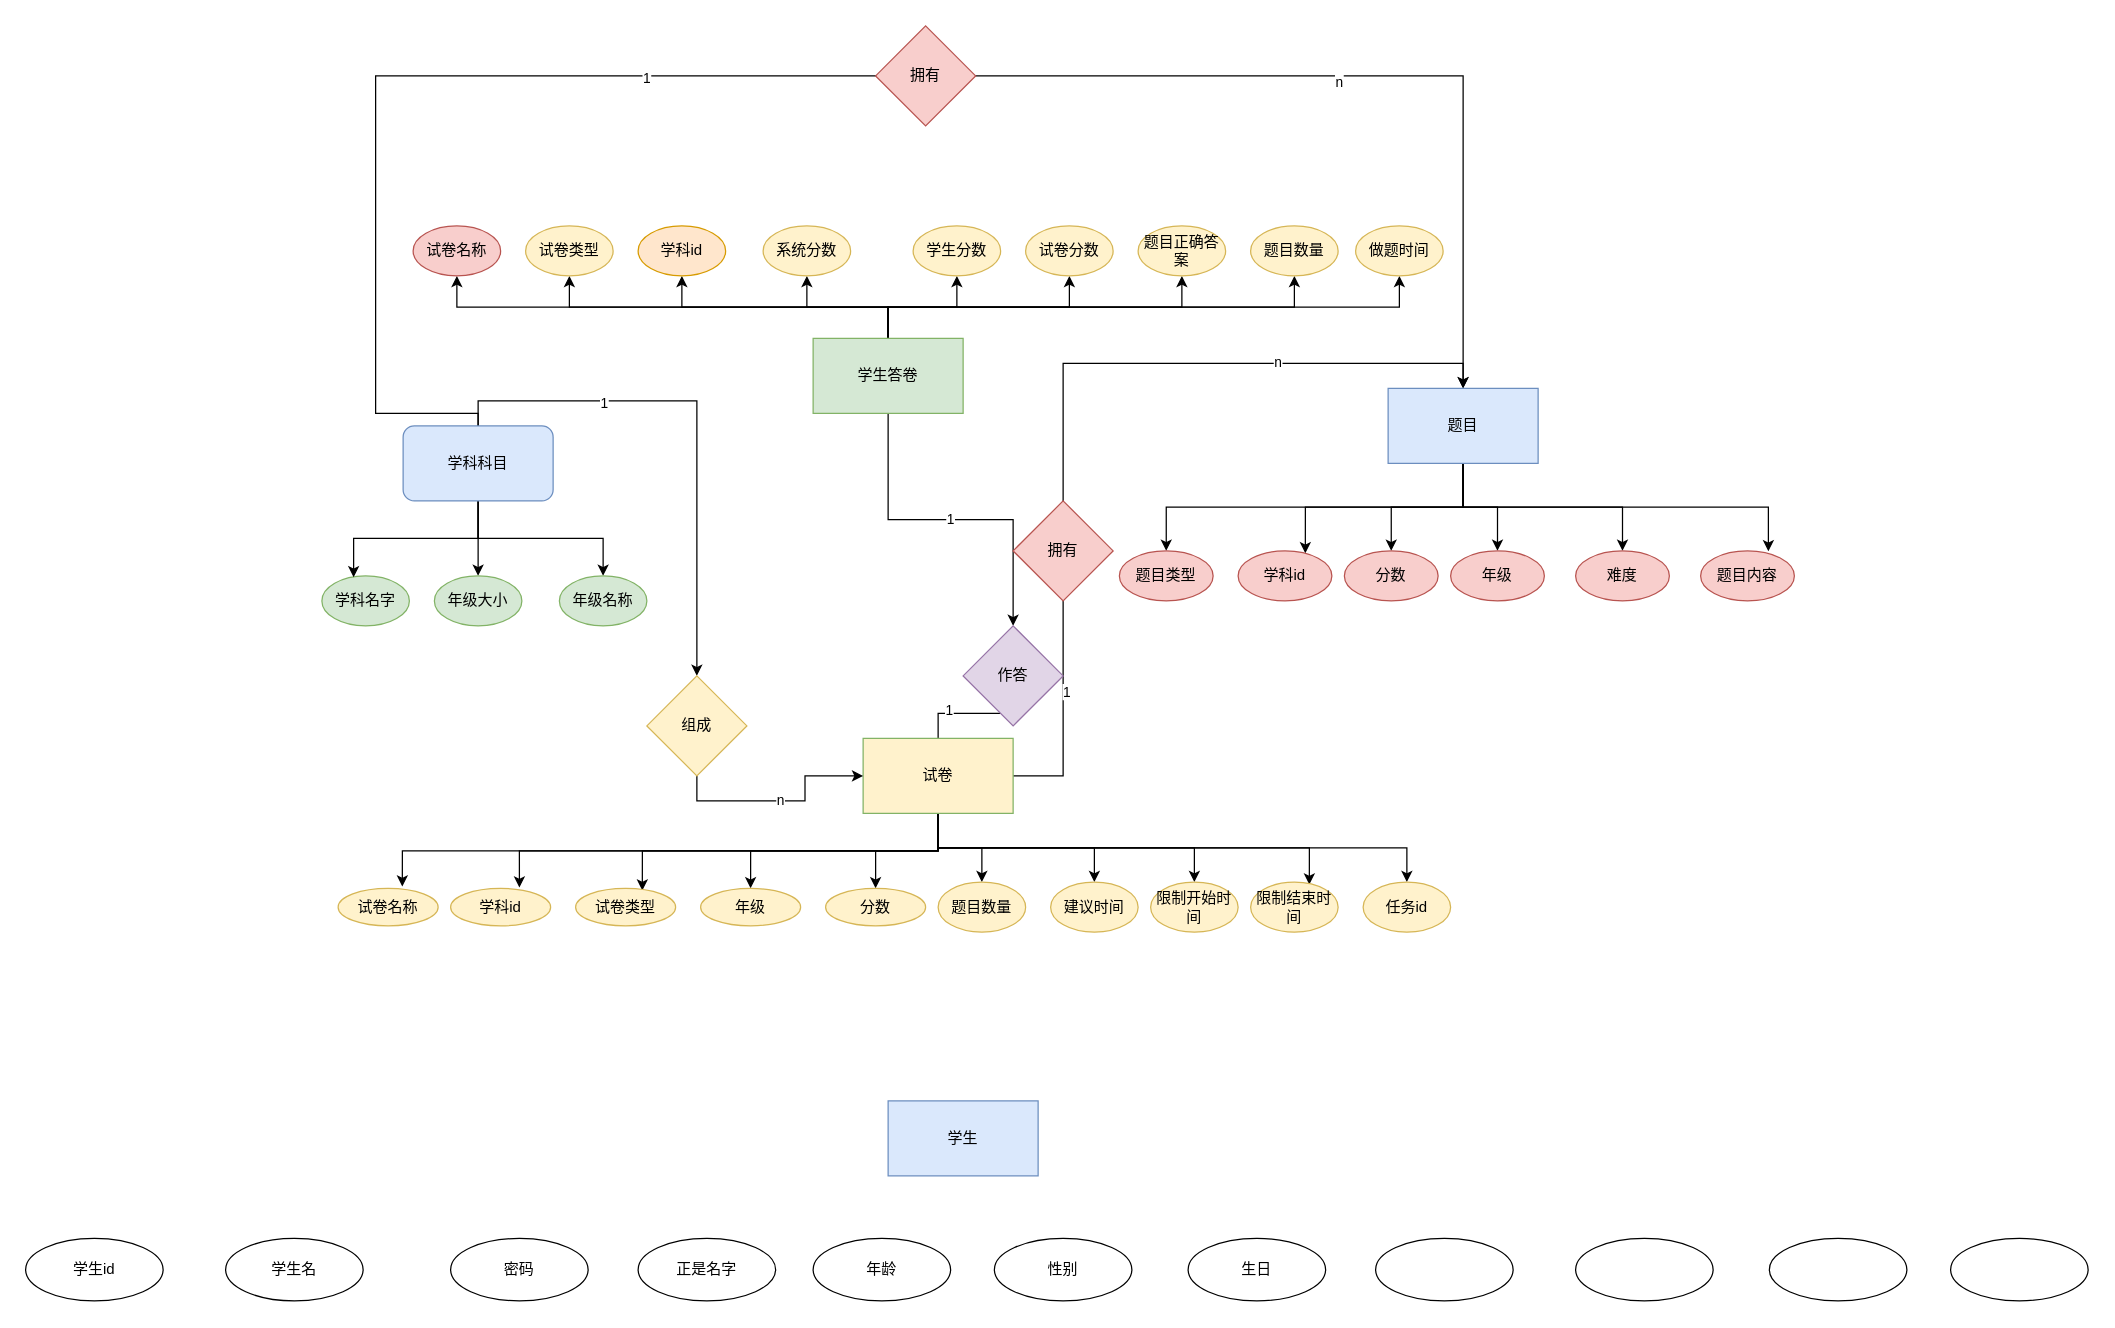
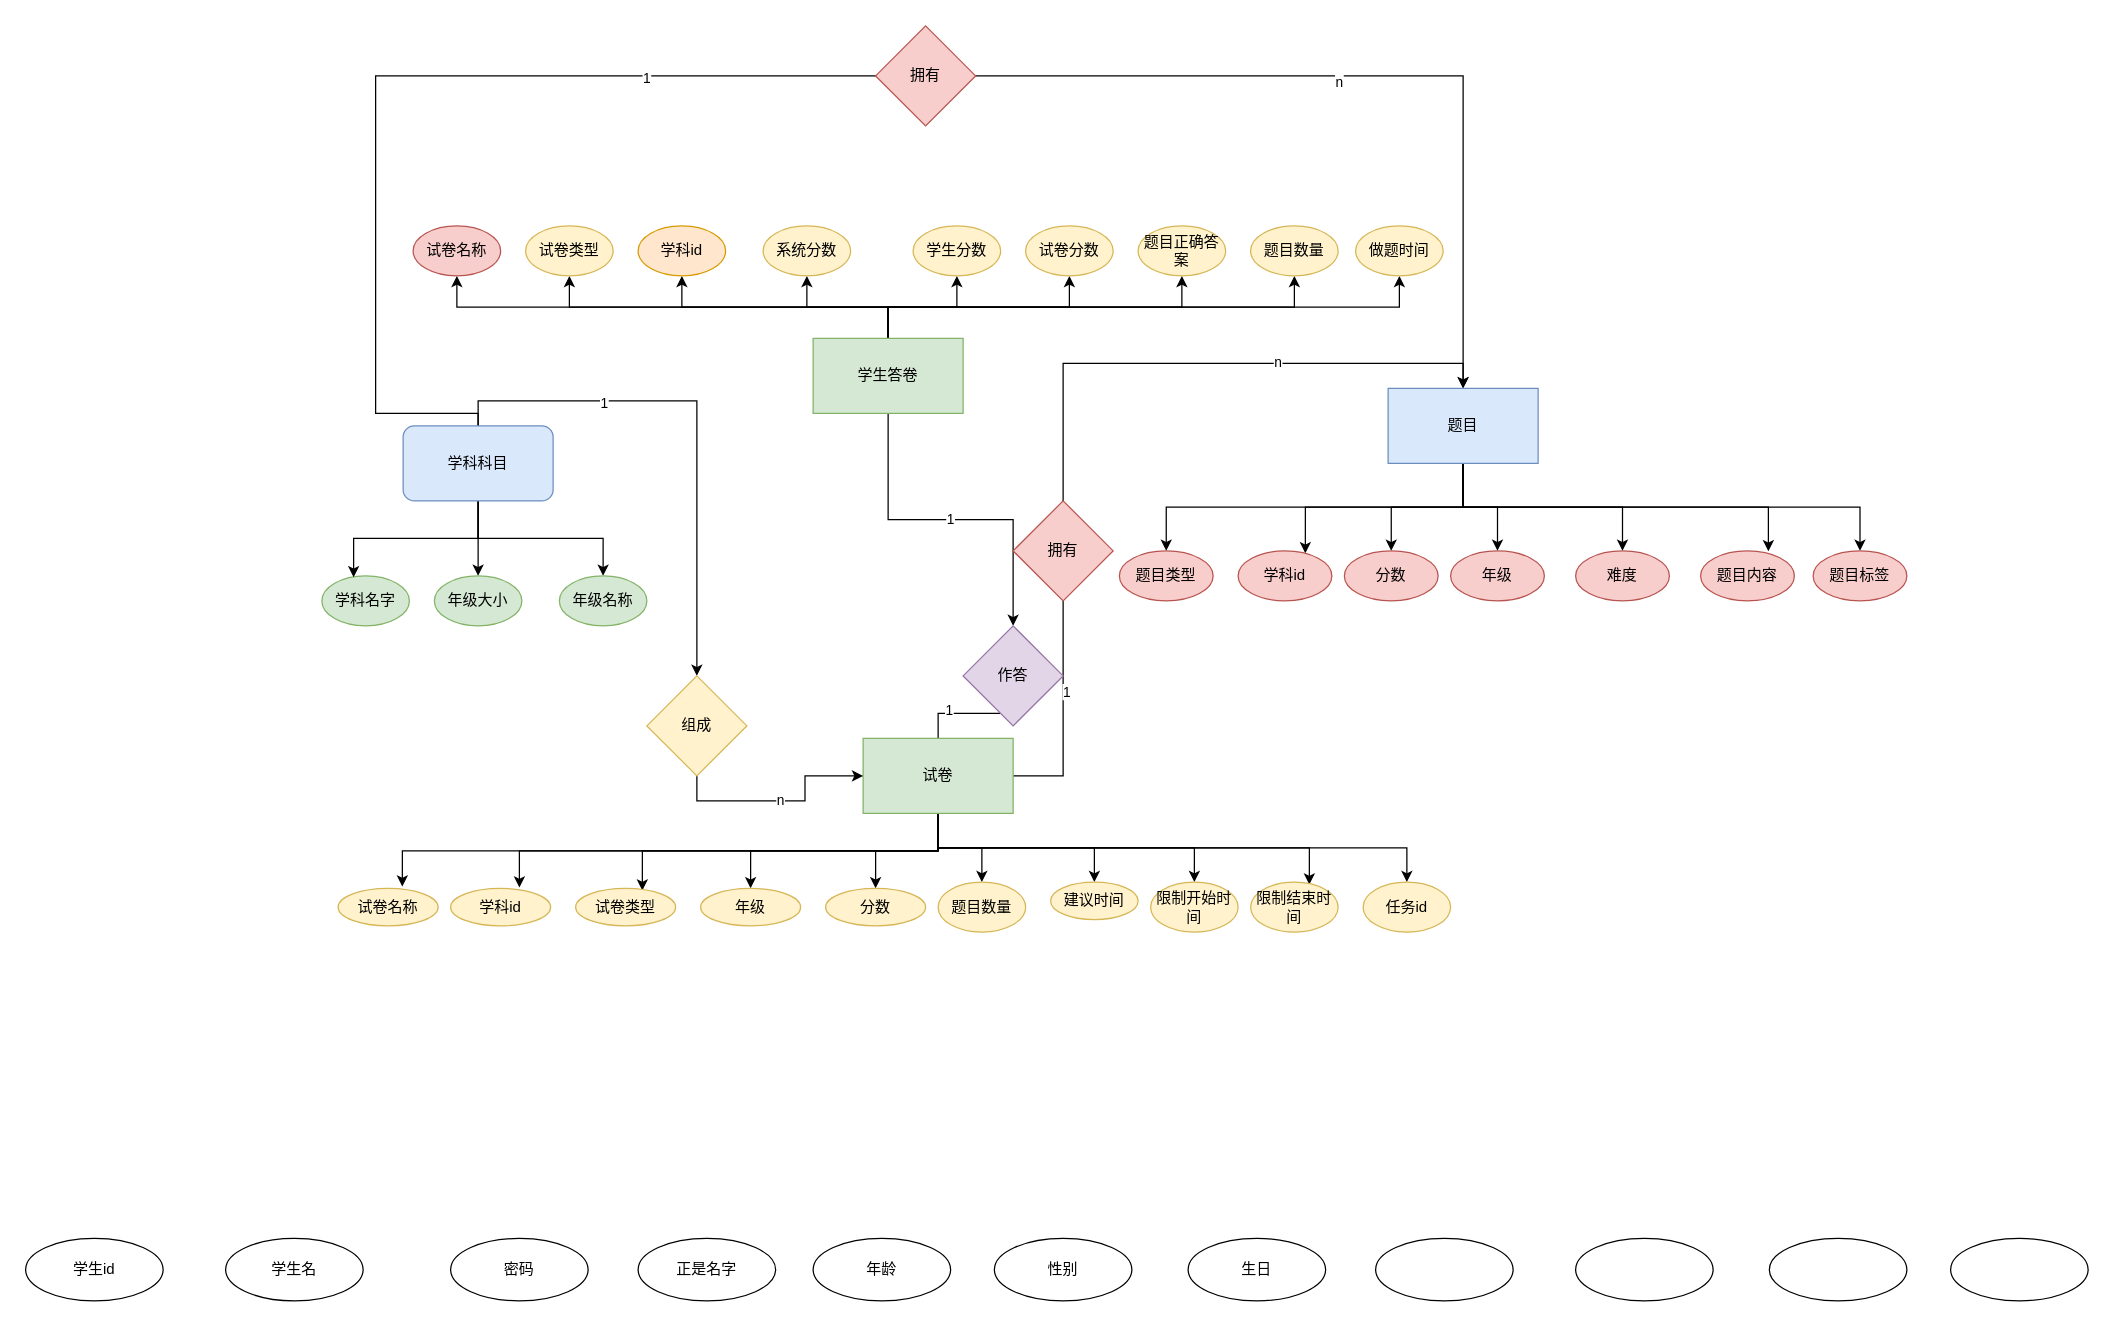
edge "题目" -> "题目标签": added
node "题目标签": added
node "试卷": fillcolor #fff2cc -> #d5e8d4
node "建议时间": size 88x50 -> 88x38
node "学生": removed
